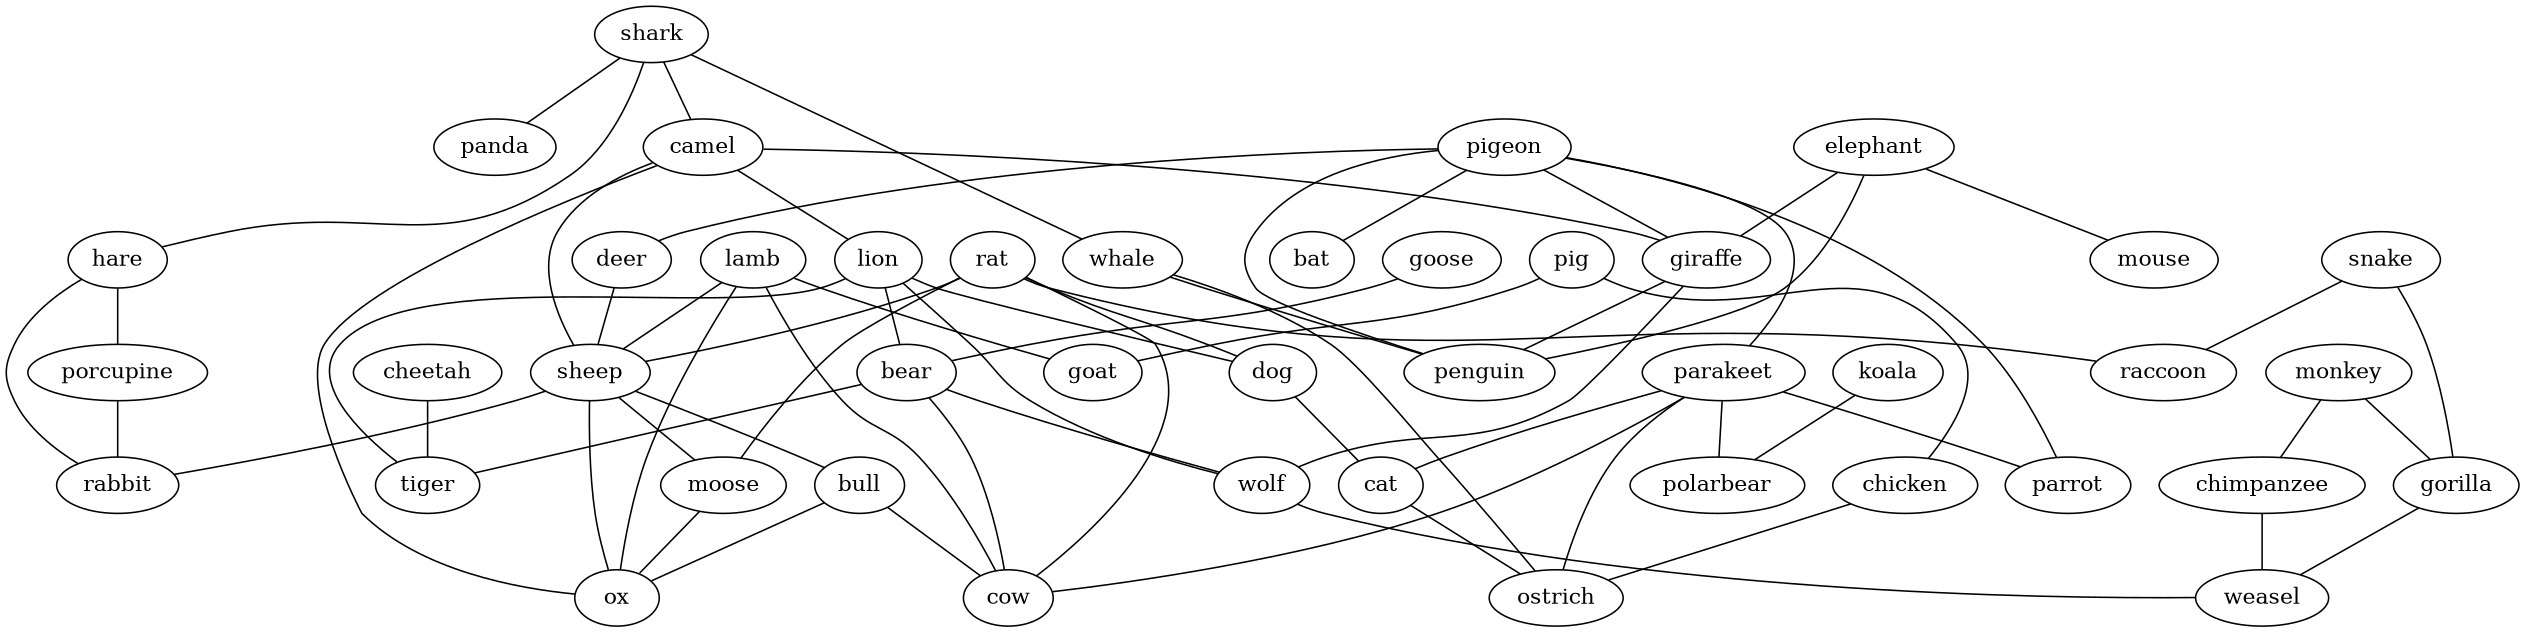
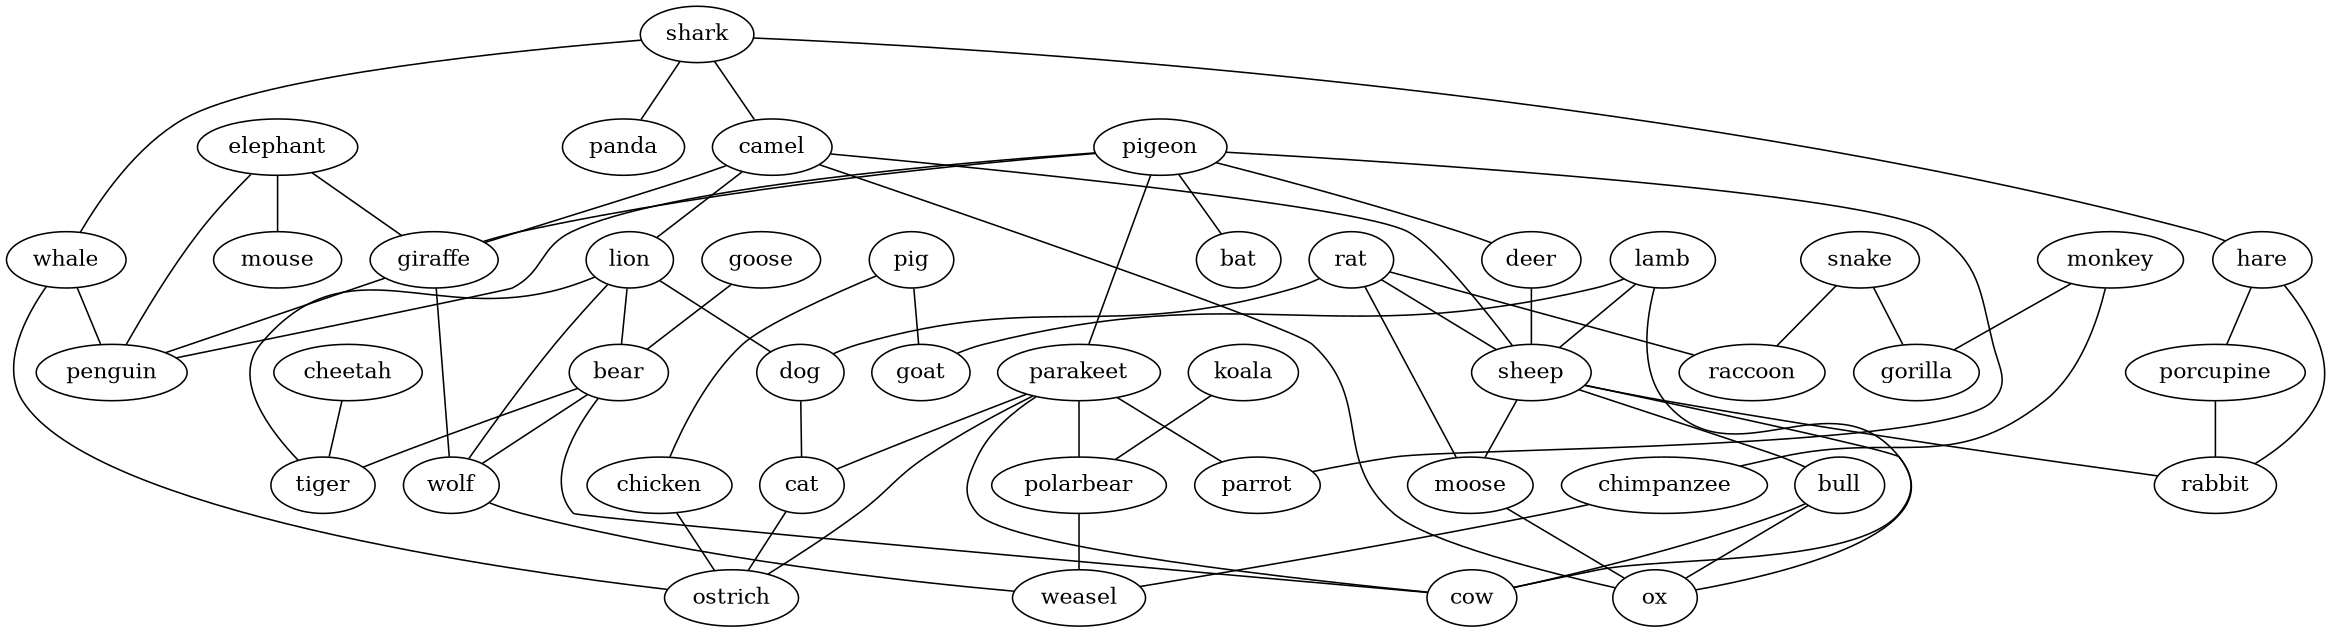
edge "rat" -- "cow": removed
edge "lamb" -- "ox": removed
edge "gorilla" -- "weasel": now "polarbear" -- "weasel"
